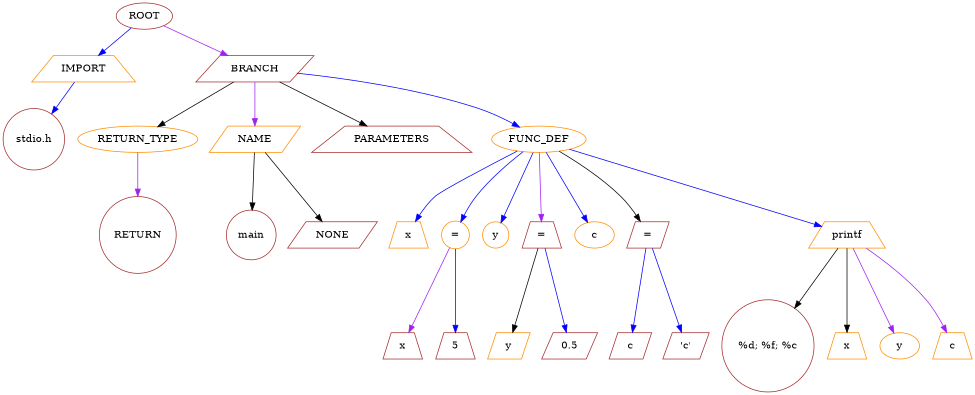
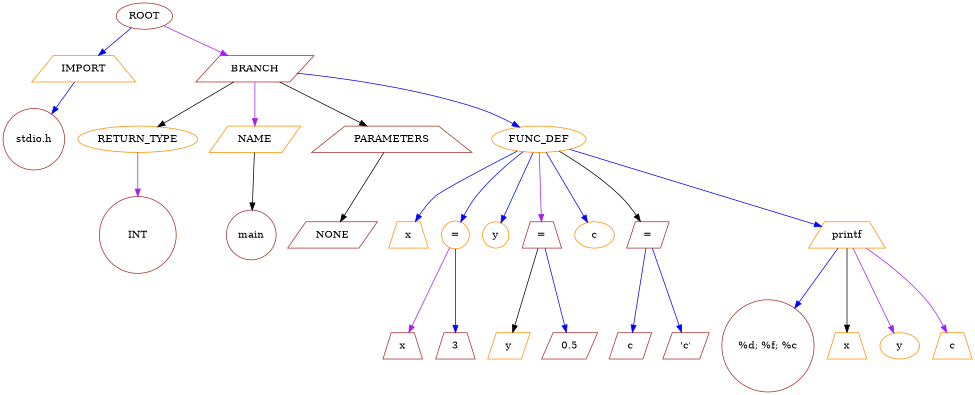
edge "NAME" -> "NONE": now "PARAMETERS" -> "NONE"
node "RETURN": label "RETURN" -> "INT"
edge "printf" -> "%d; %f; %c": color black -> blue
node "5": label "5" -> "3"
